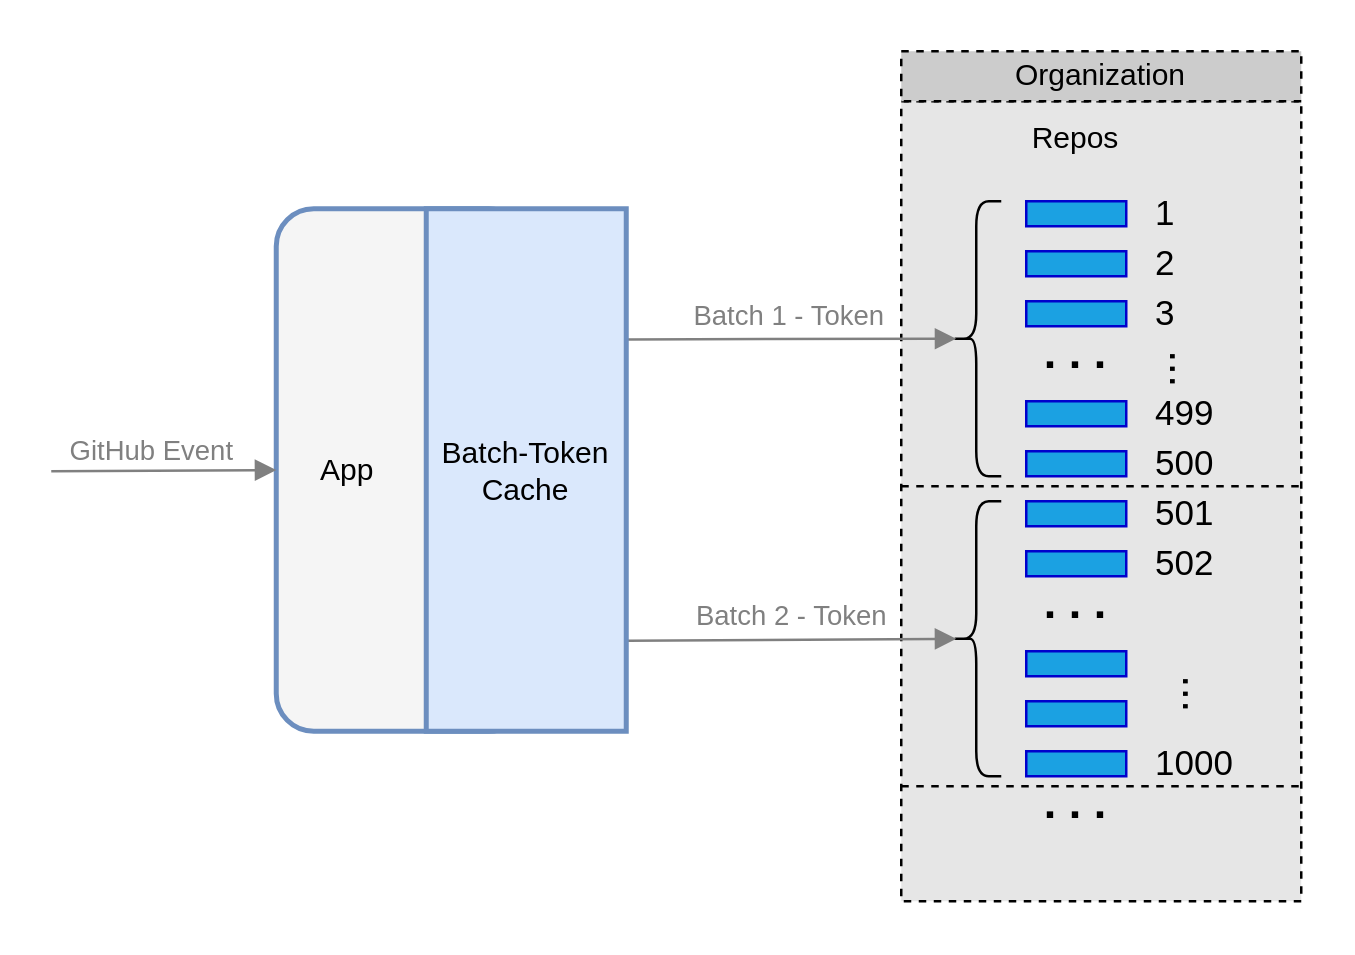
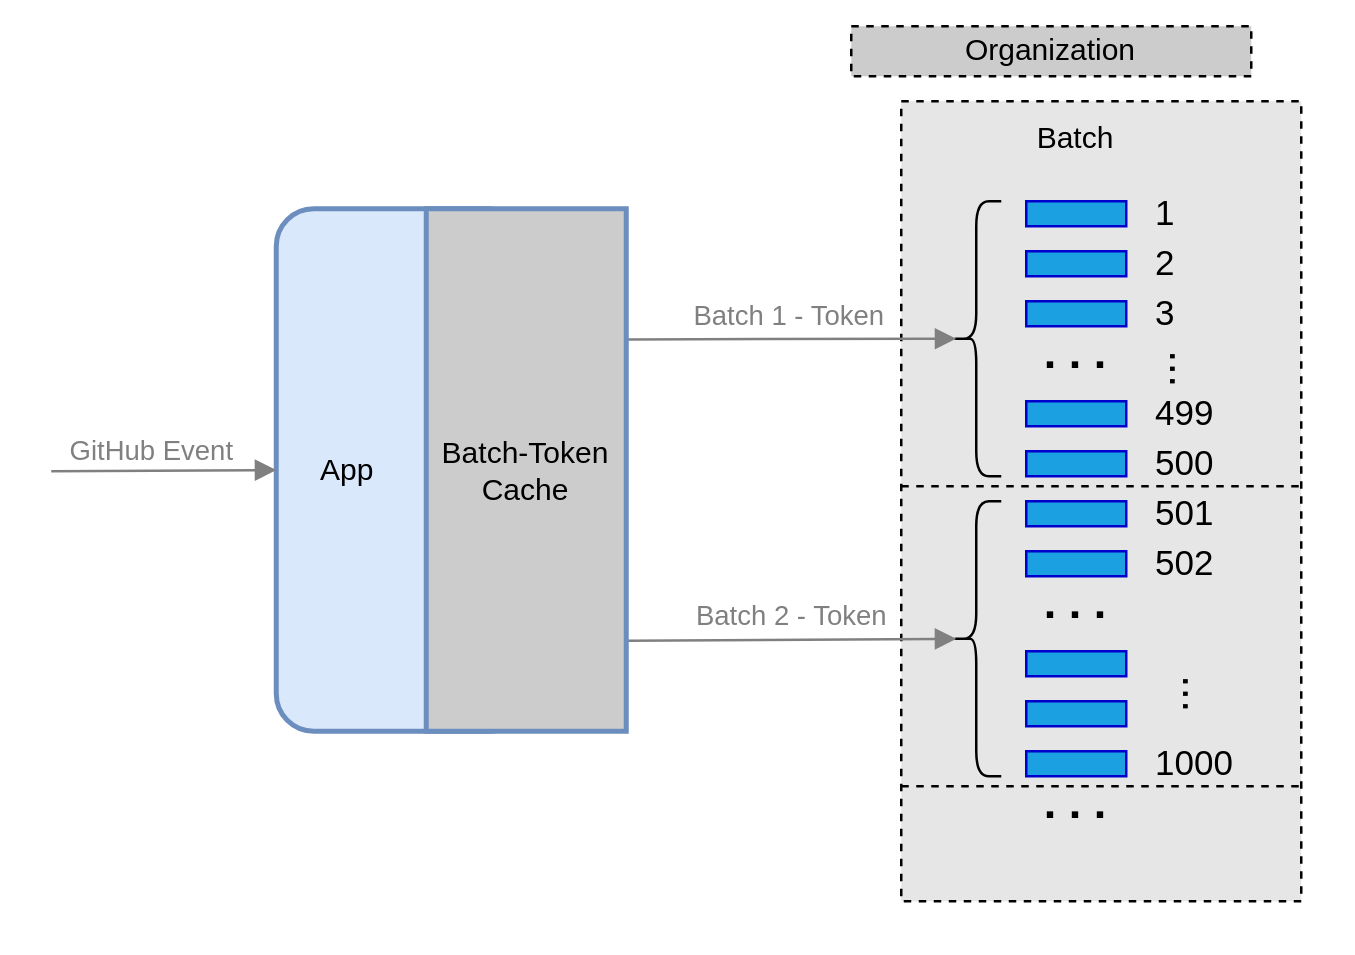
node "Organization": moved (1101, 76) -> (1051, 51)
node "Repos": label "Repos" -> "Batch"
node "App": fillcolor #f5f5f5 -> #dae8fc
node "Batch-Token Cache": fillcolor #dae8fc -> #cccccc
